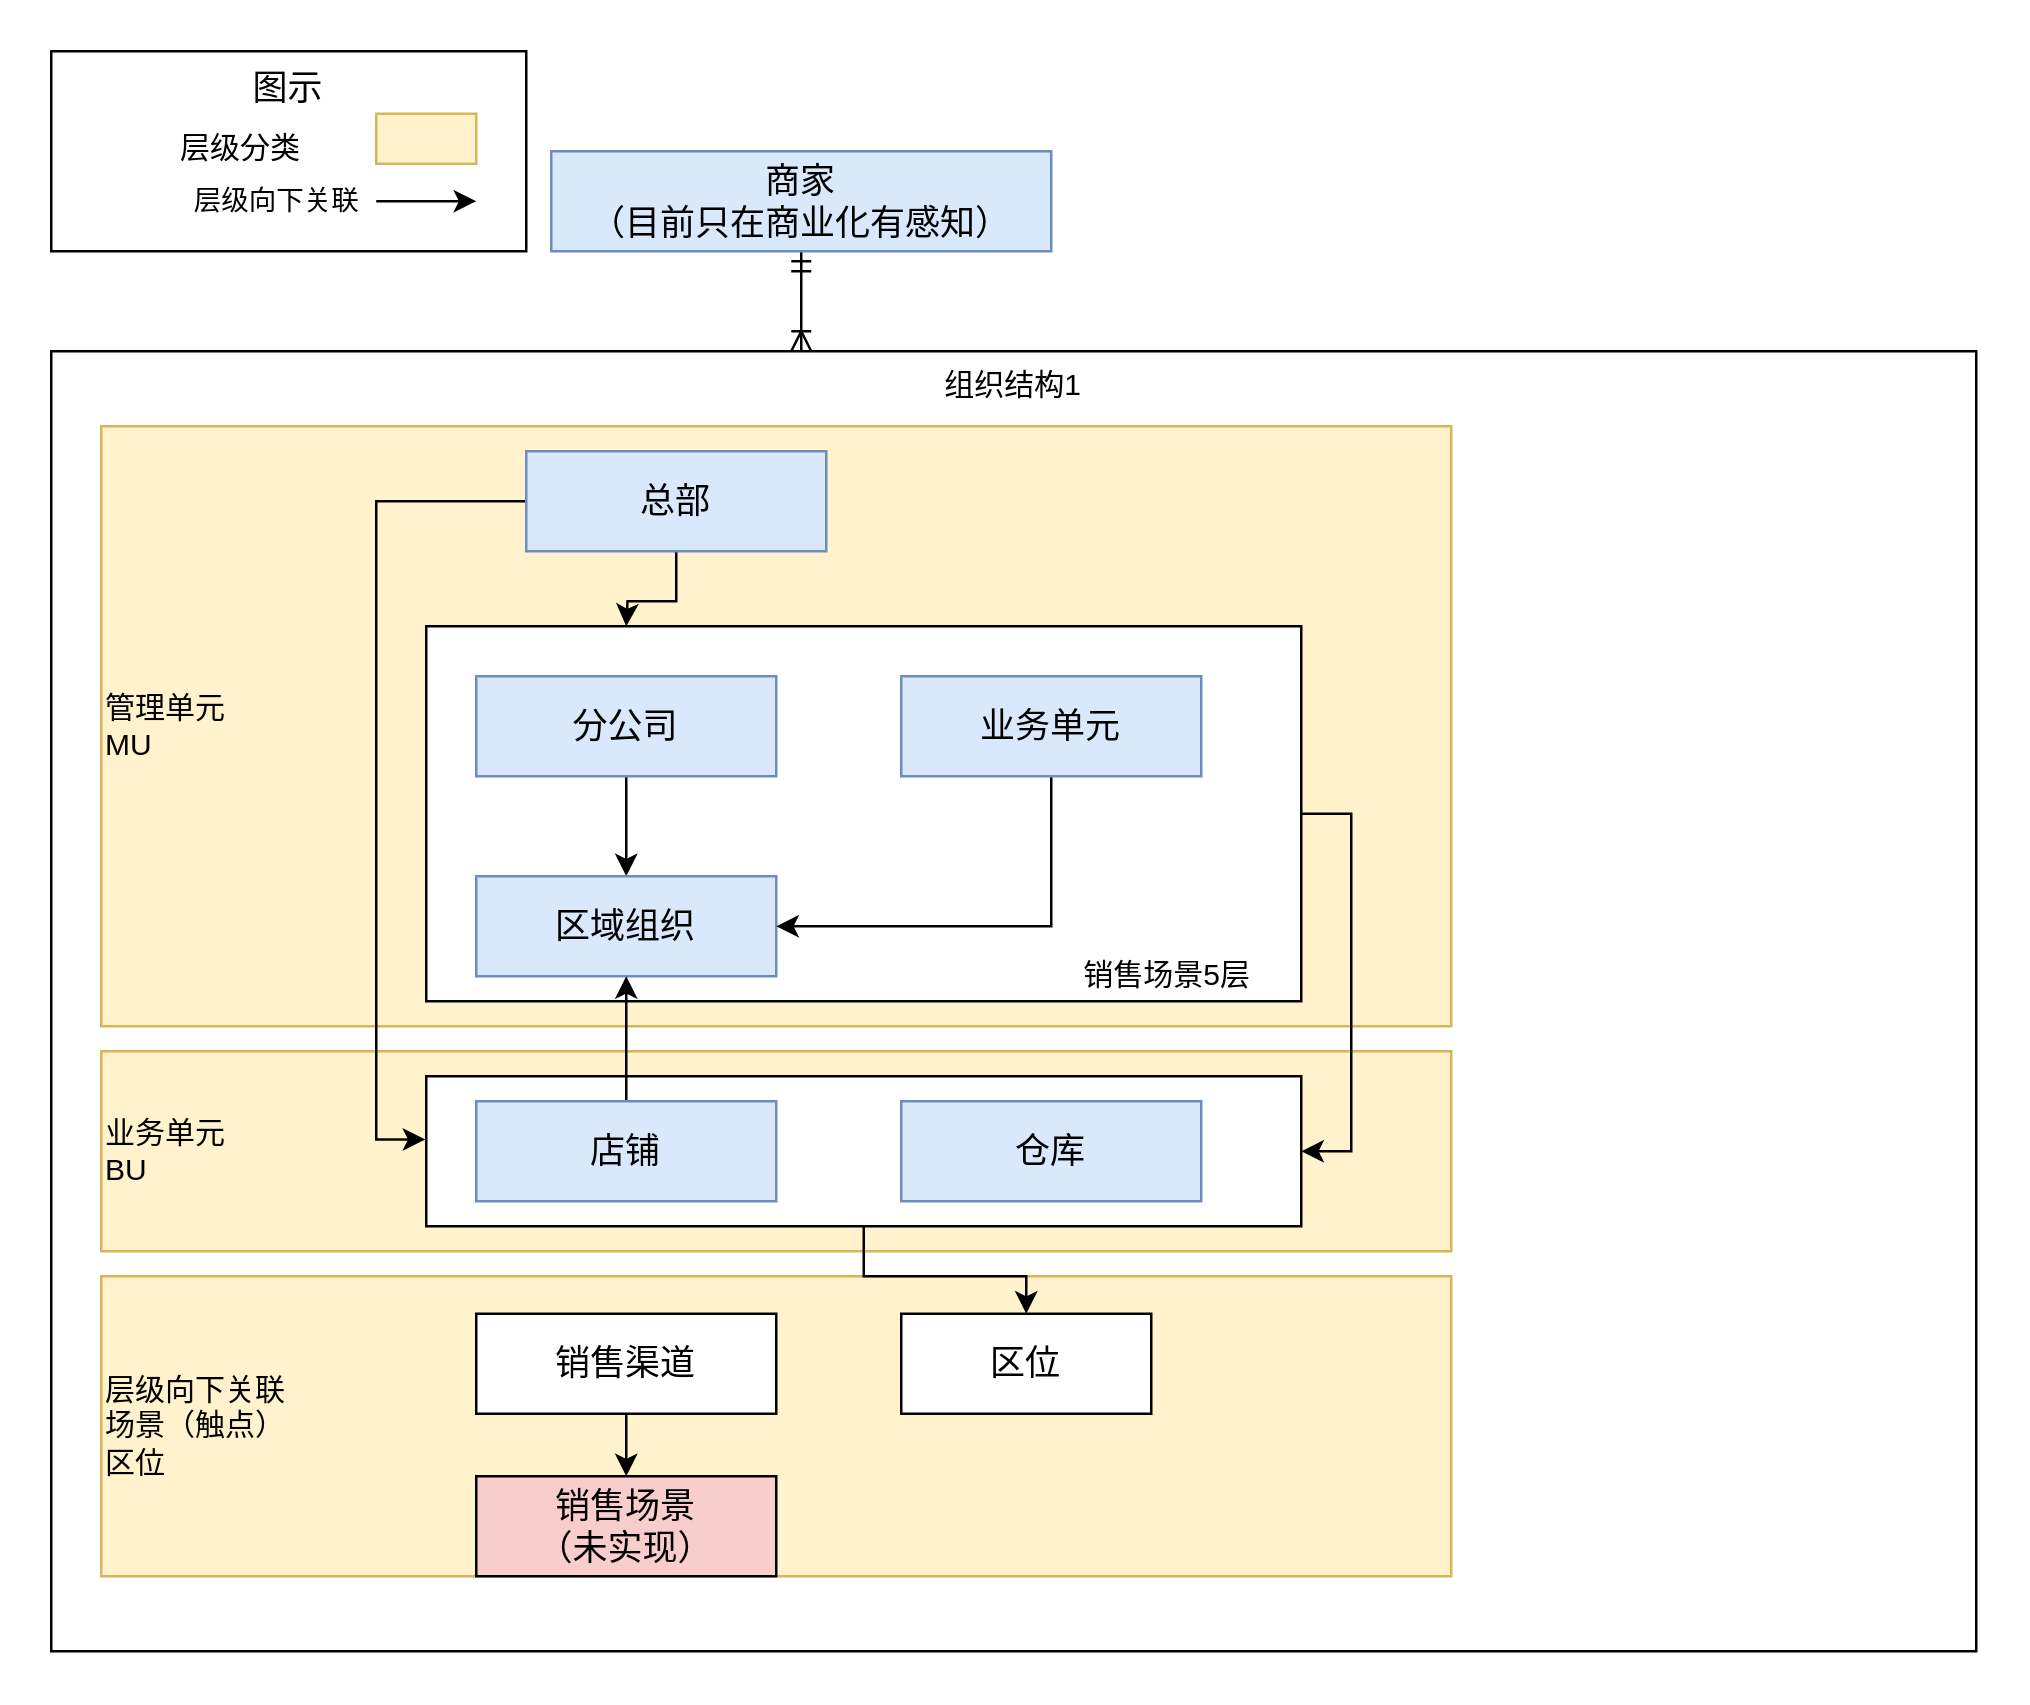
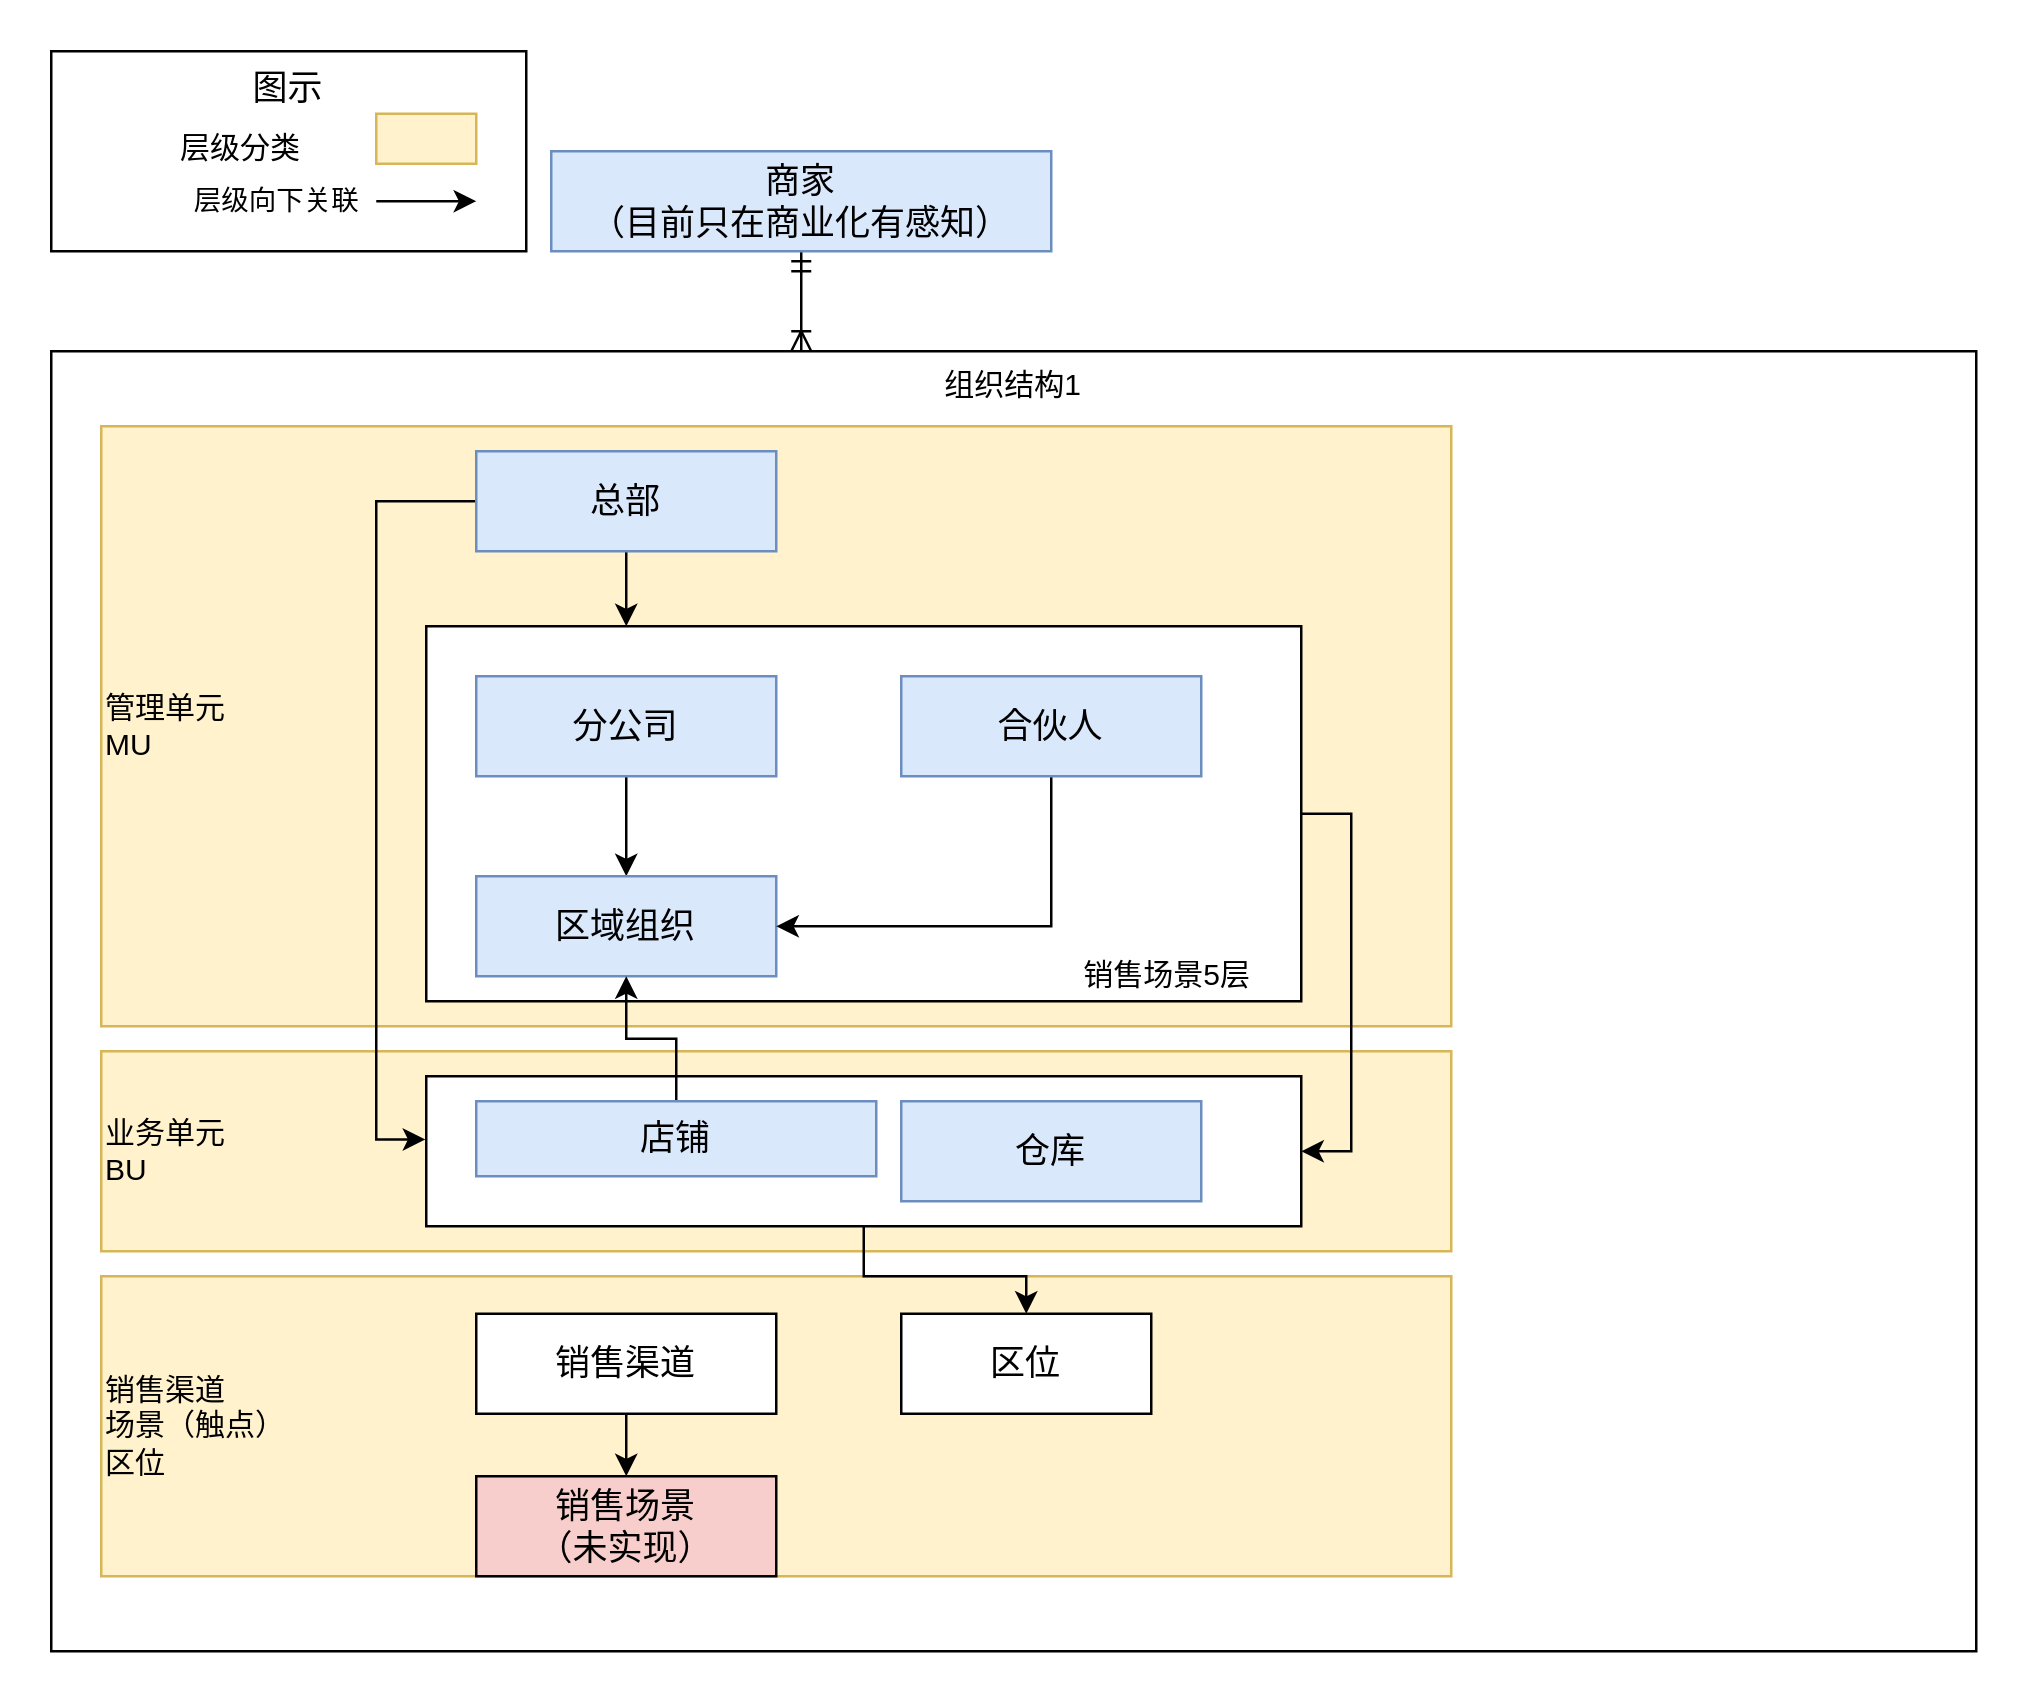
node "总部": moved (676, 501) -> (626, 501)
node "业务单元": label "业务单元" -> "合伙人"
node "店铺": size 300x100 -> 400x75
node "层级向下关联 场景（触点） 区位": label "层级向下关联 场景（触点） 区位" -> "销售渠道 场景（触点） 区位"
